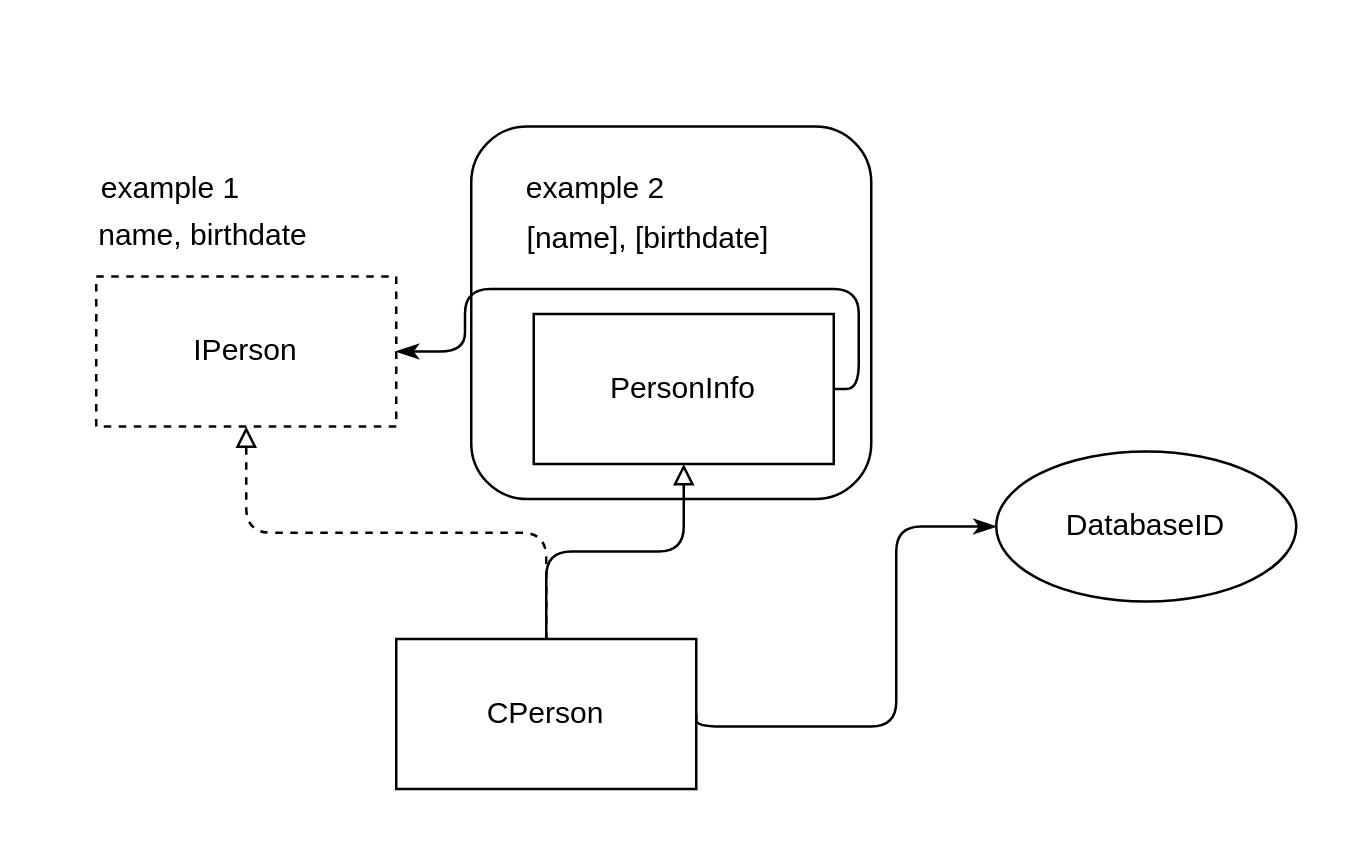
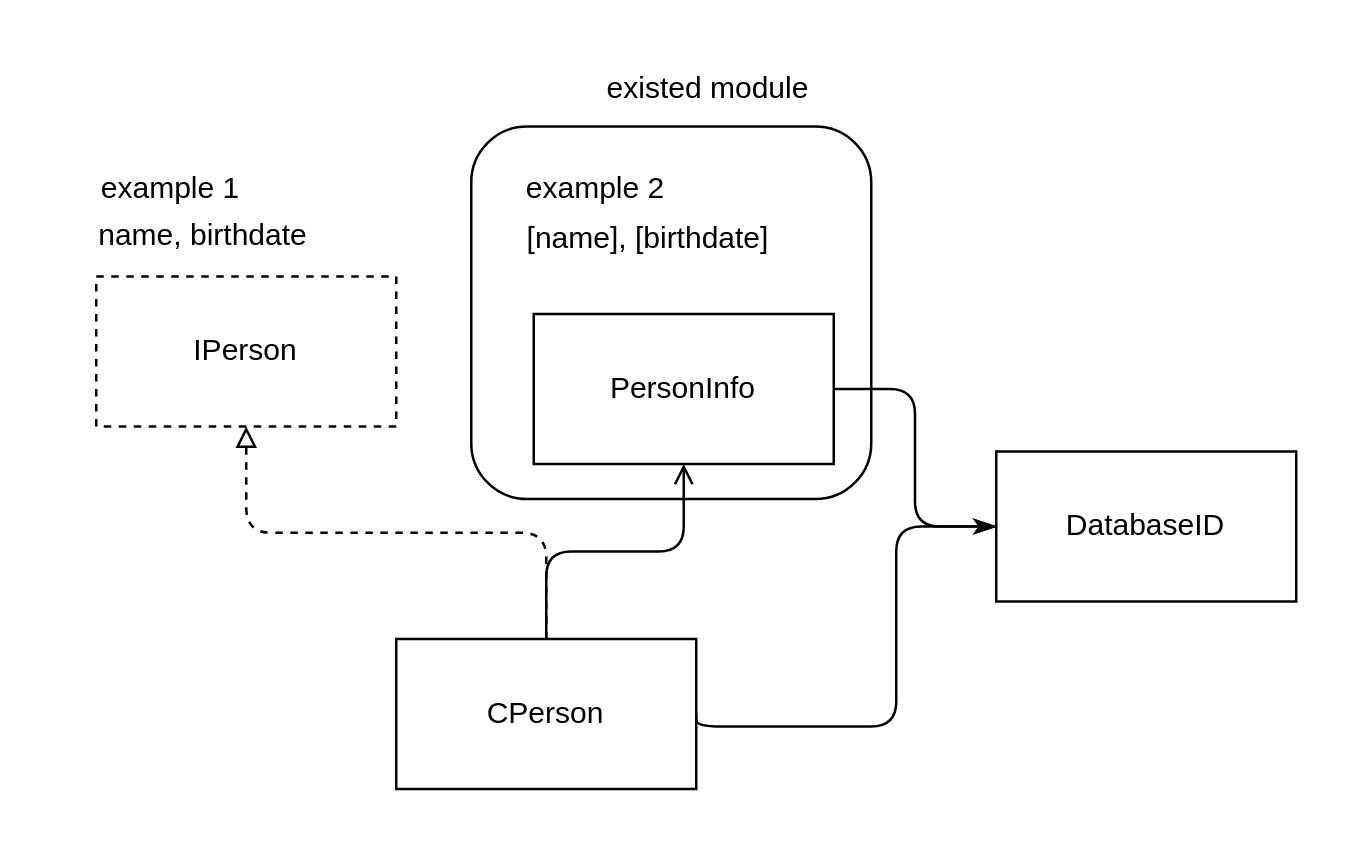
node "existed module": added
edge "PersonInfo" -> "IPerson": now "PersonInfo" -> "DatabaseID"
edge "CPerson" -> "PersonInfo": arrowhead block -> open
node "DatabaseID": shape ellipse -> rectangle
